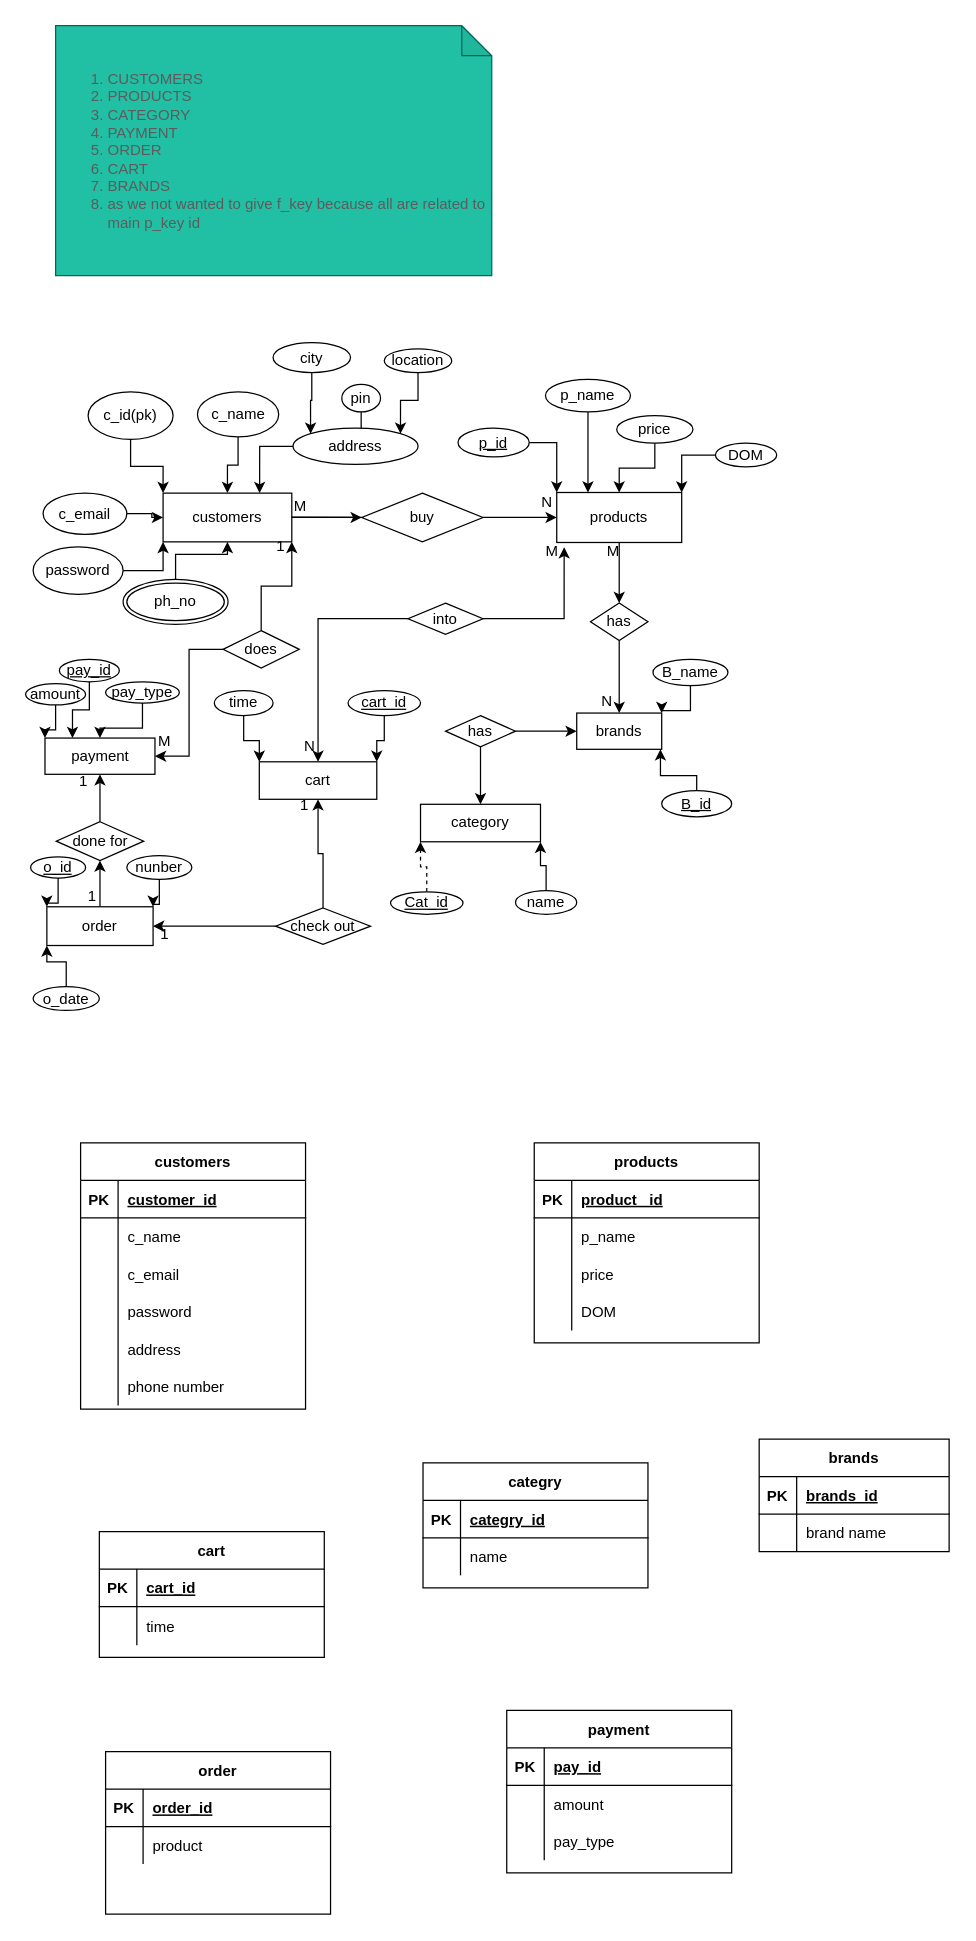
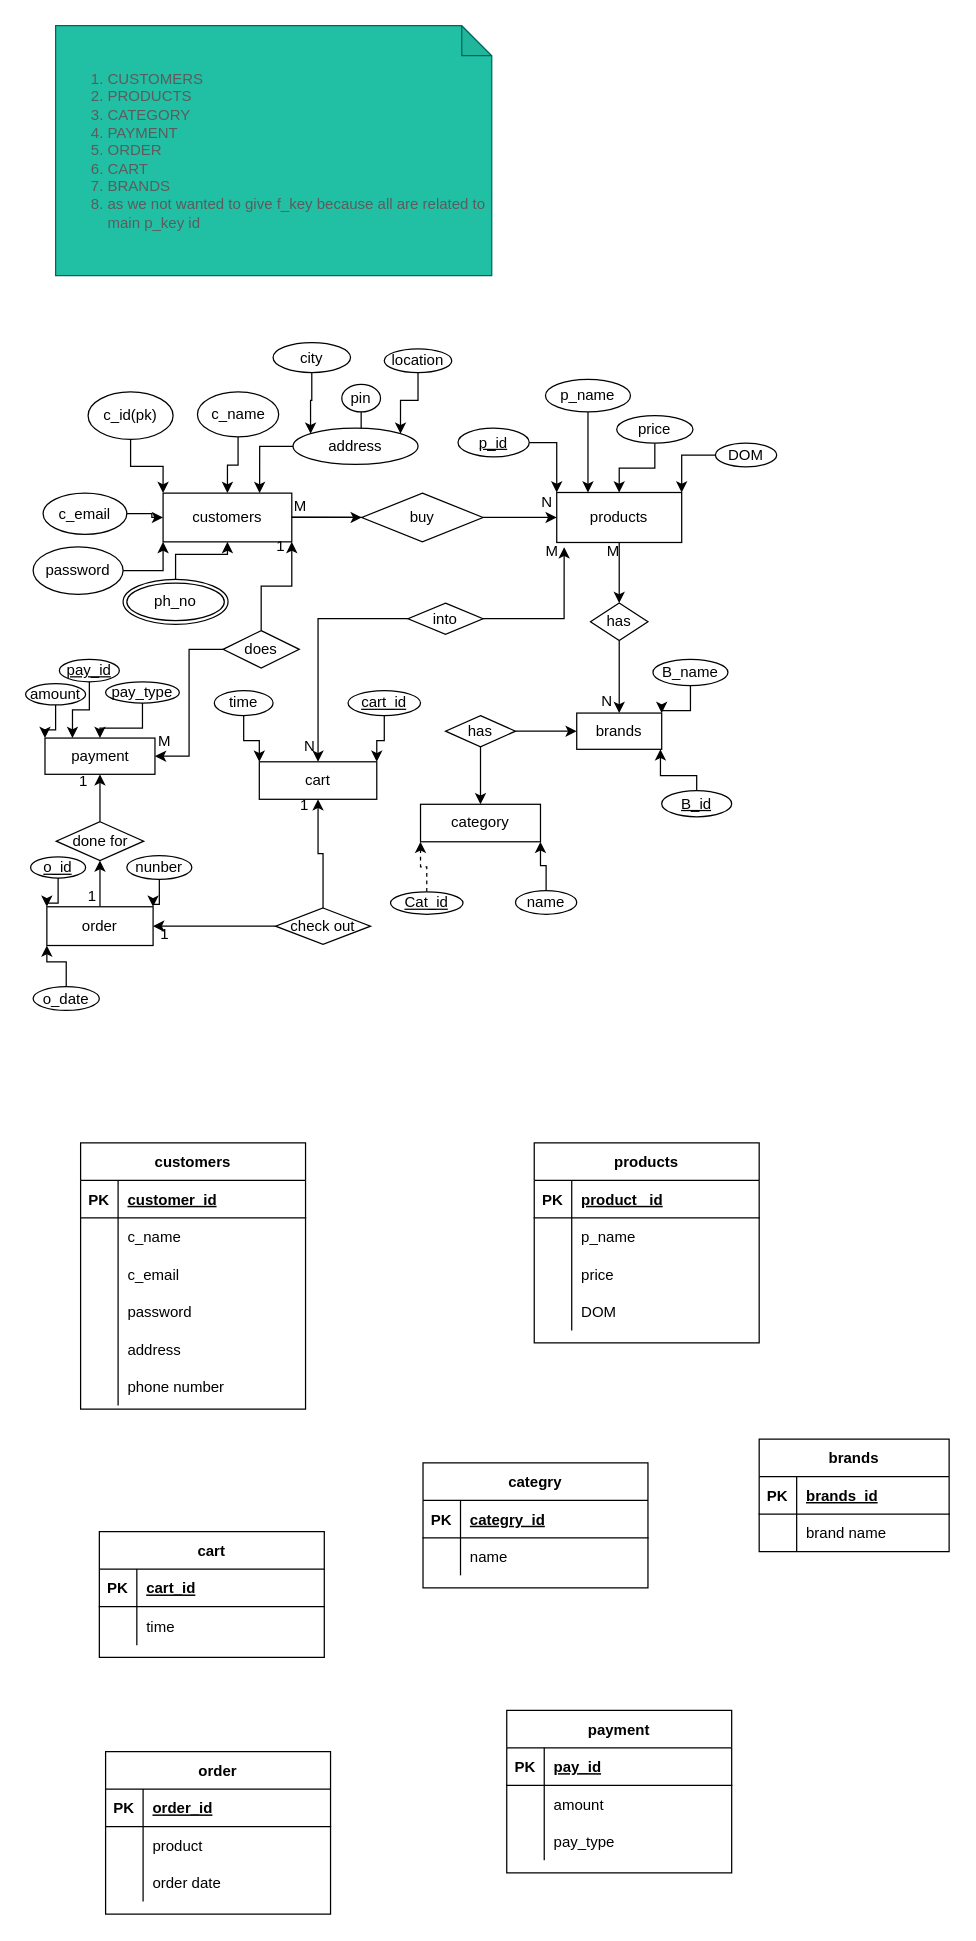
node "order date": added
